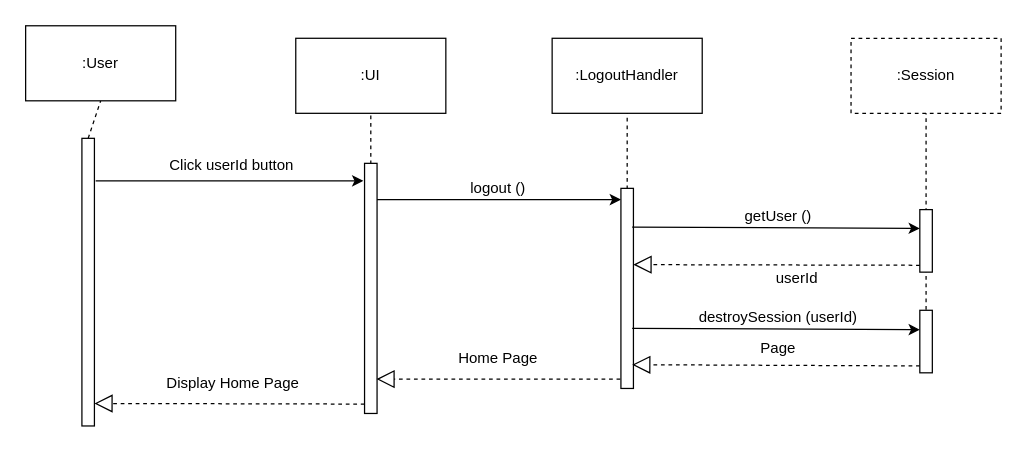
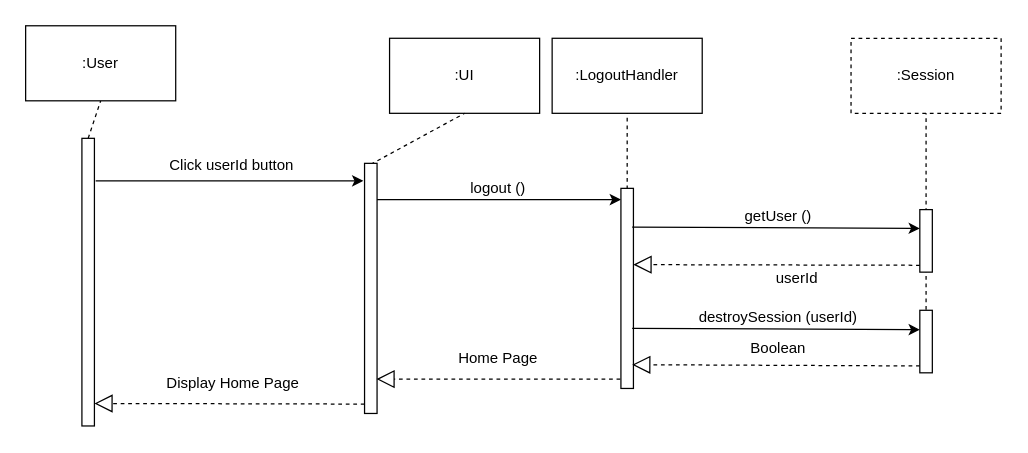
node ":UI": moved (371, 76) -> (464, 76)
node "Page": label "Page" -> "Boolean"
